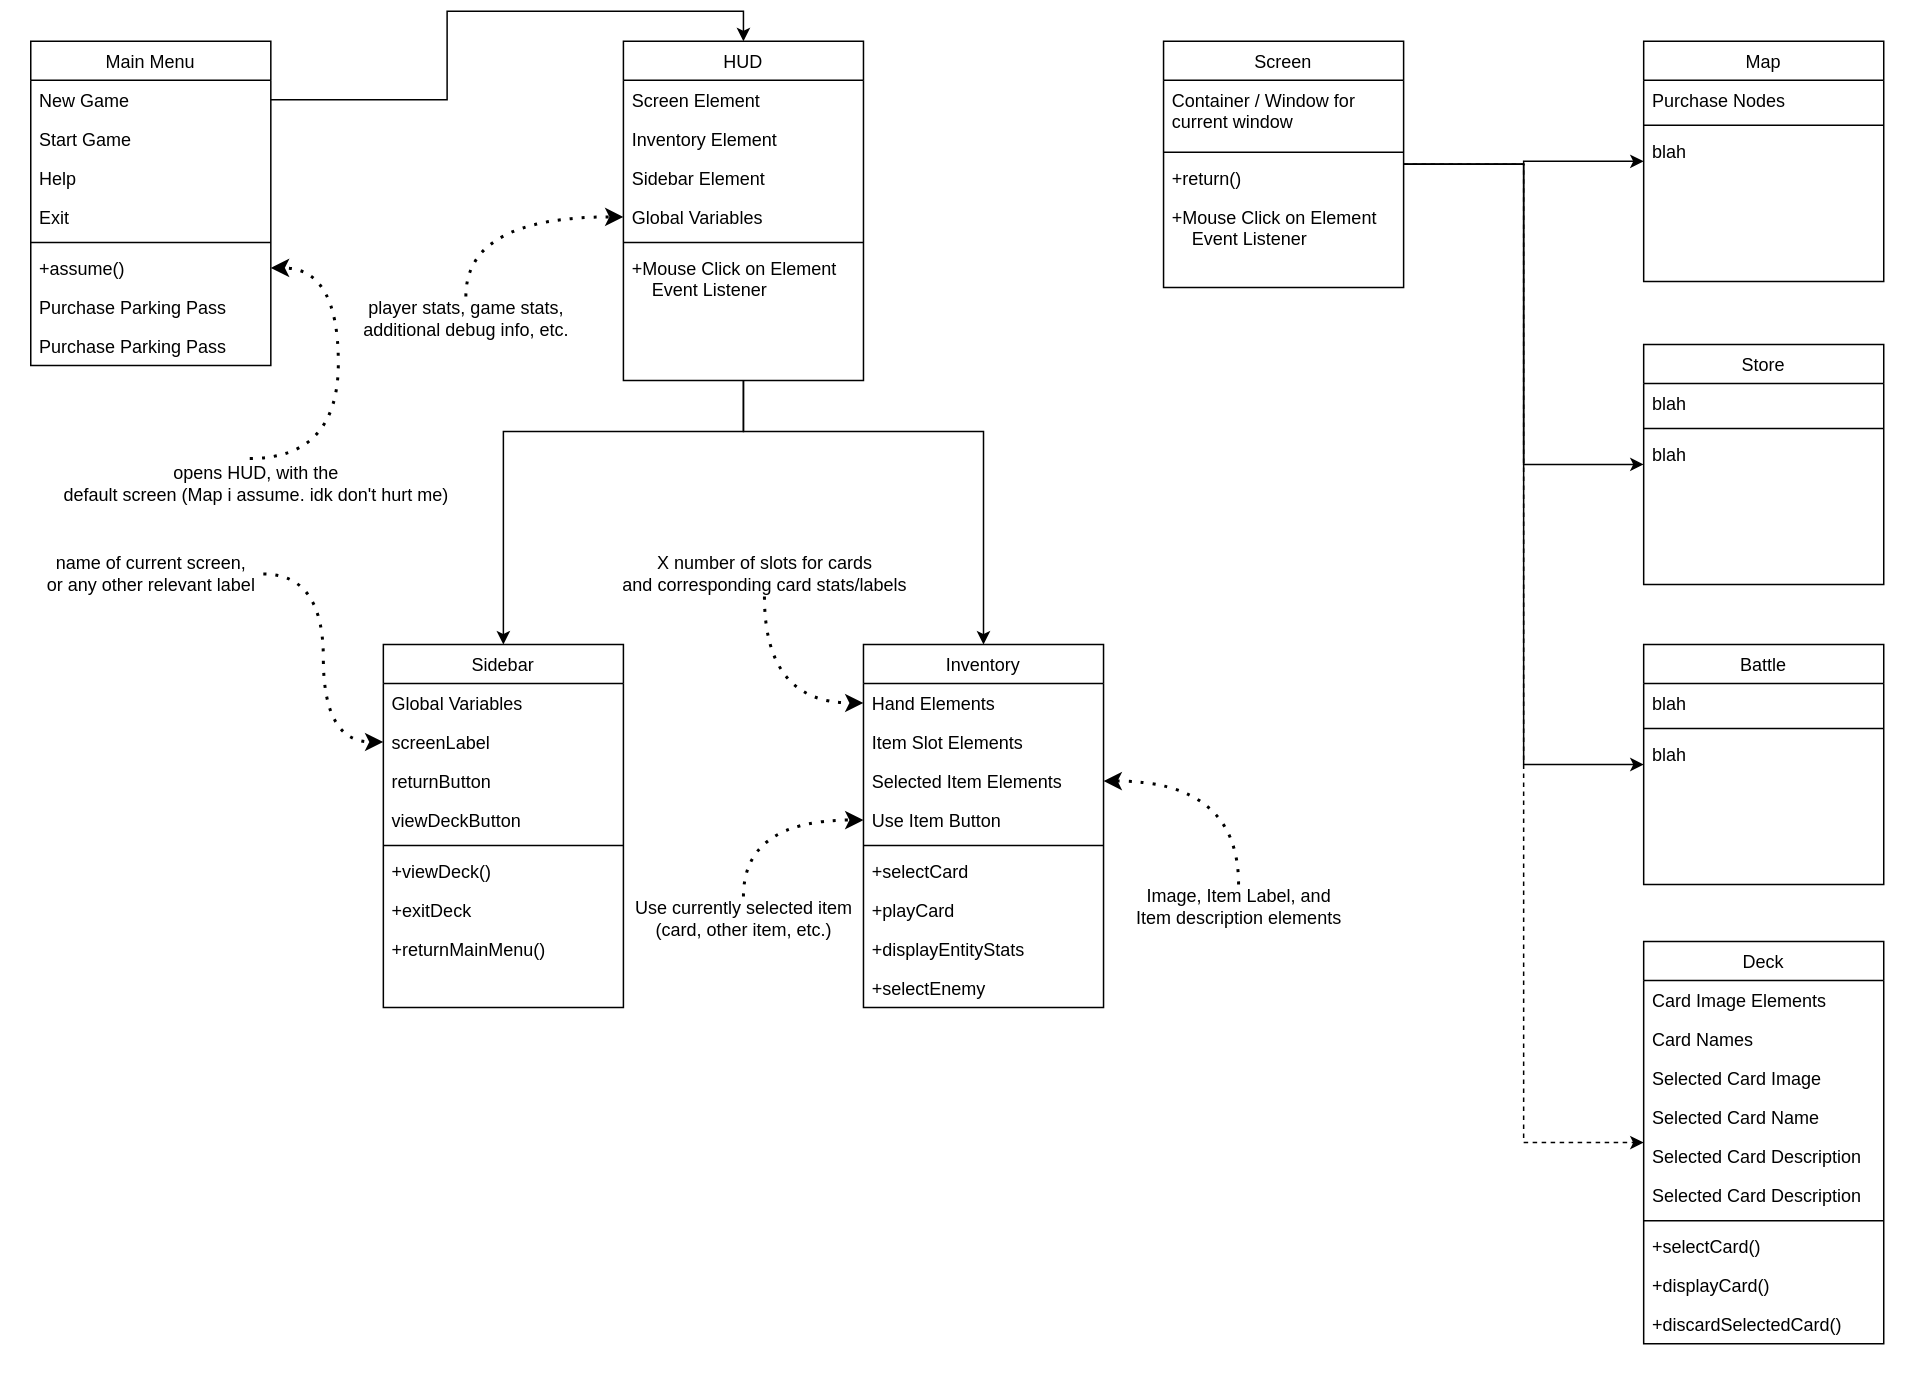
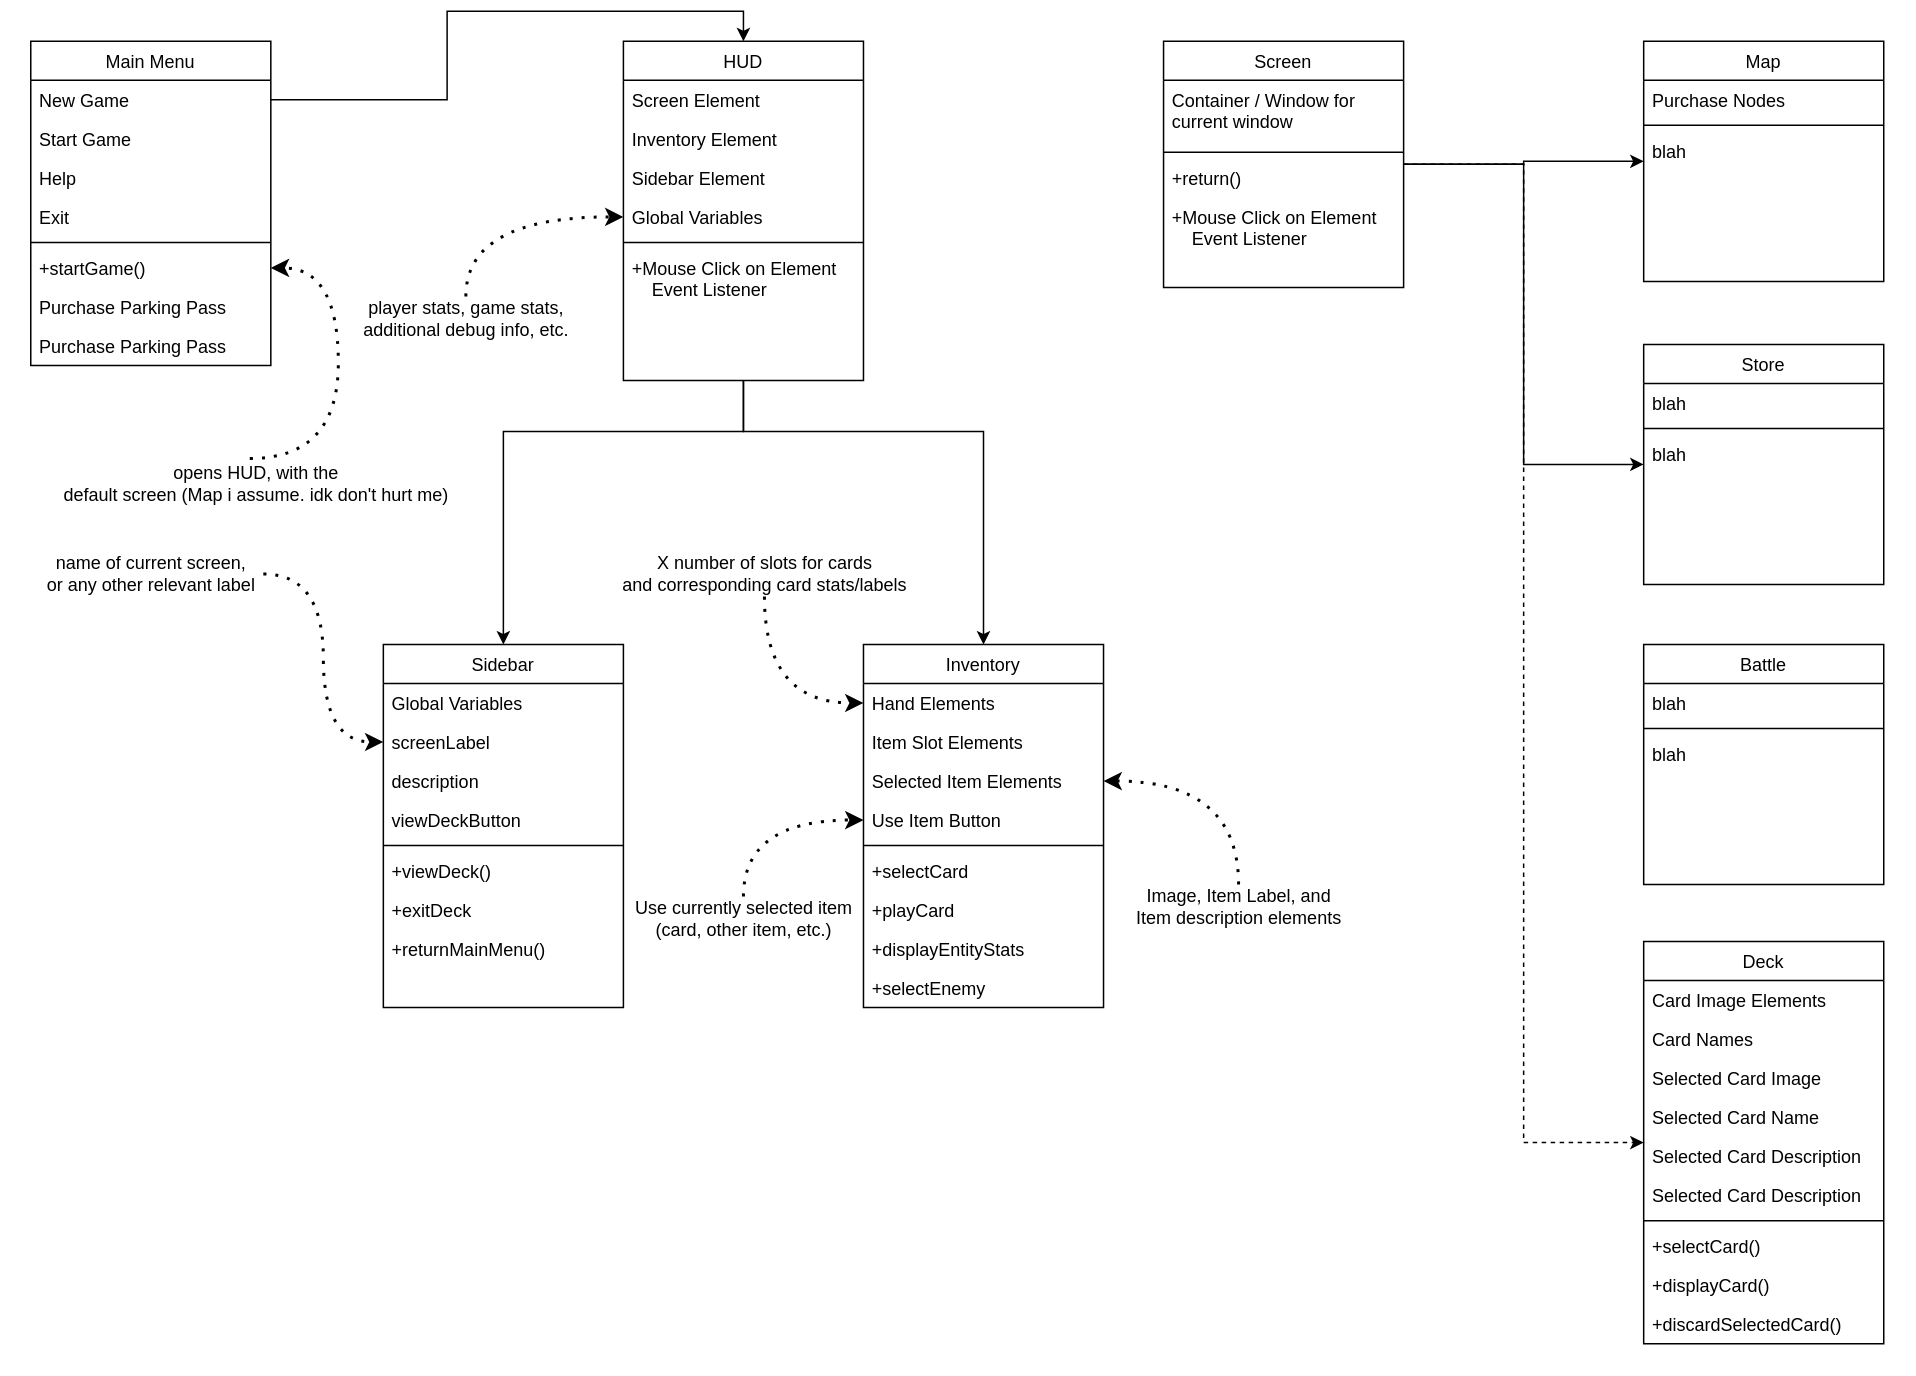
node "+assume()": label "+assume()" -> "+startGame()"
edge "Screen" -> "Battle": removed
node "returnButton": label "returnButton" -> "description"
